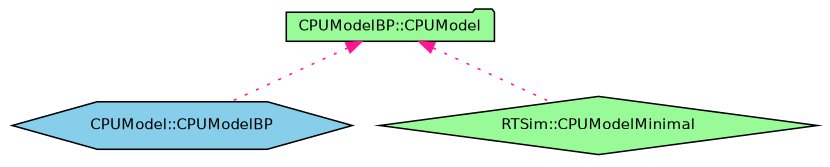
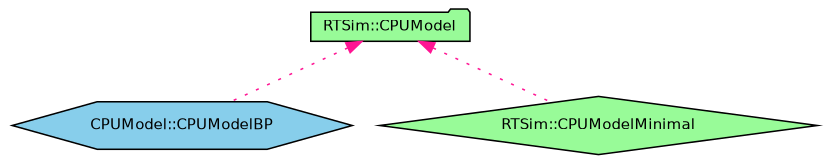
node "CPUModelBP::CPUModel": label "CPUModelBP::CPUModel" -> "RTSim::CPUModel"
